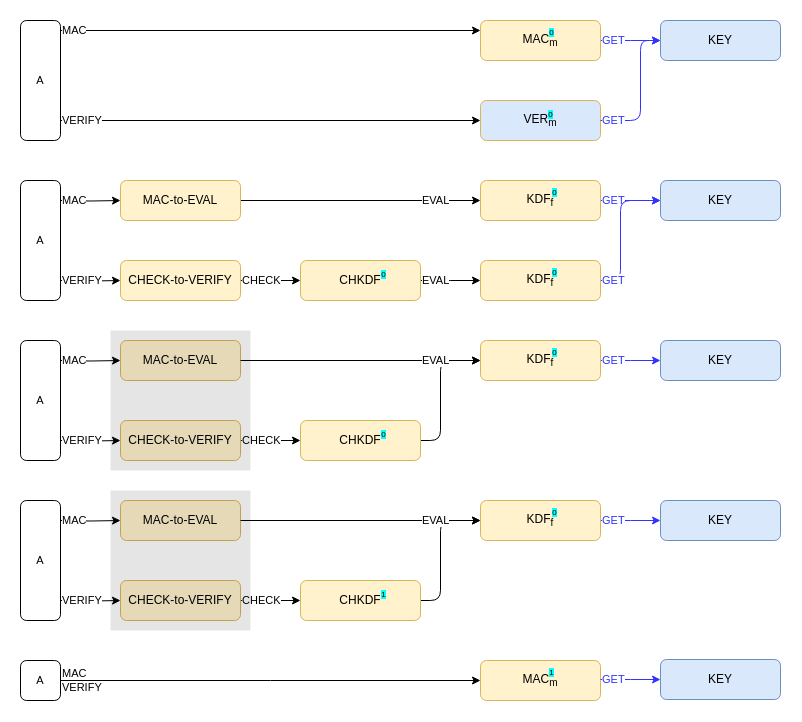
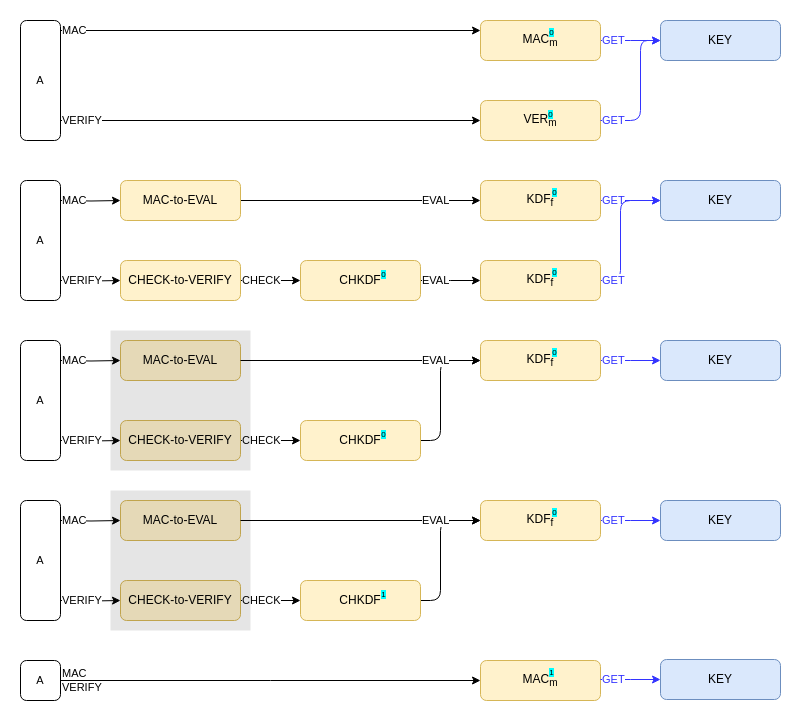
node "VERm": fillcolor #dae8fc -> #fff2cc
